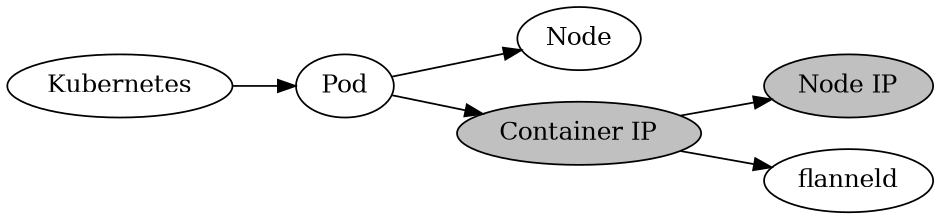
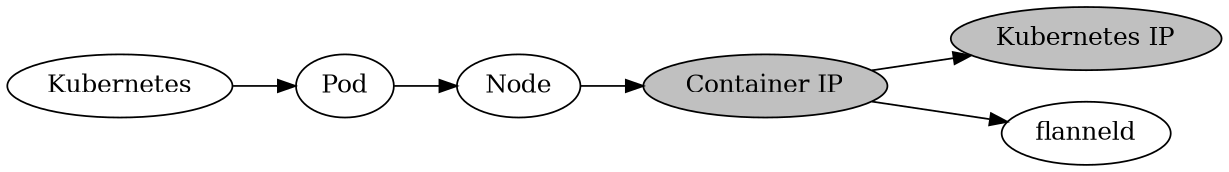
node "Node IP": label "Node IP" -> "Kubernetes IP"
edge "Pod" -> "Container IP": now "Node" -> "Container IP"
